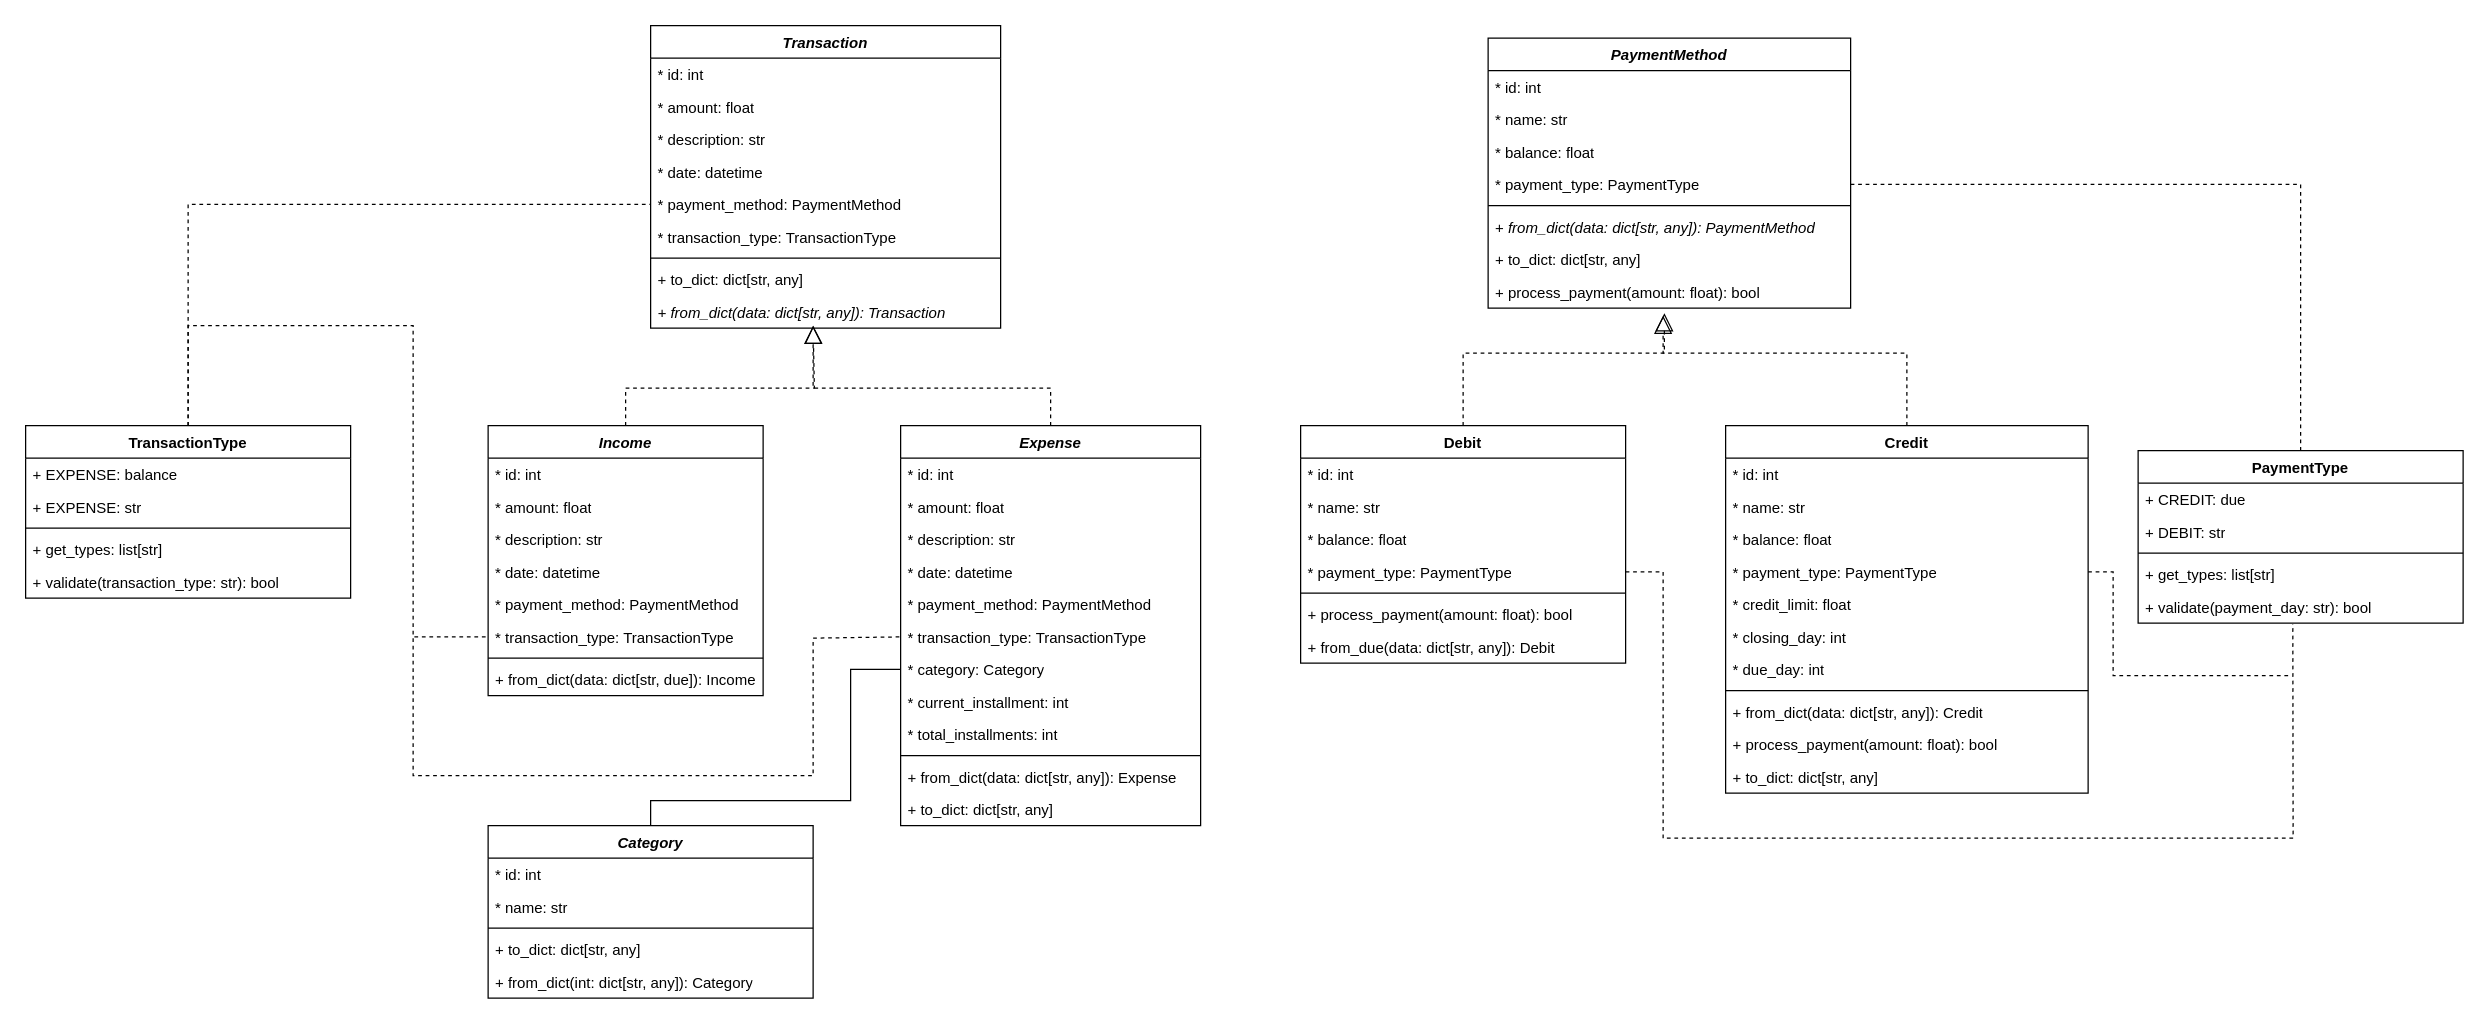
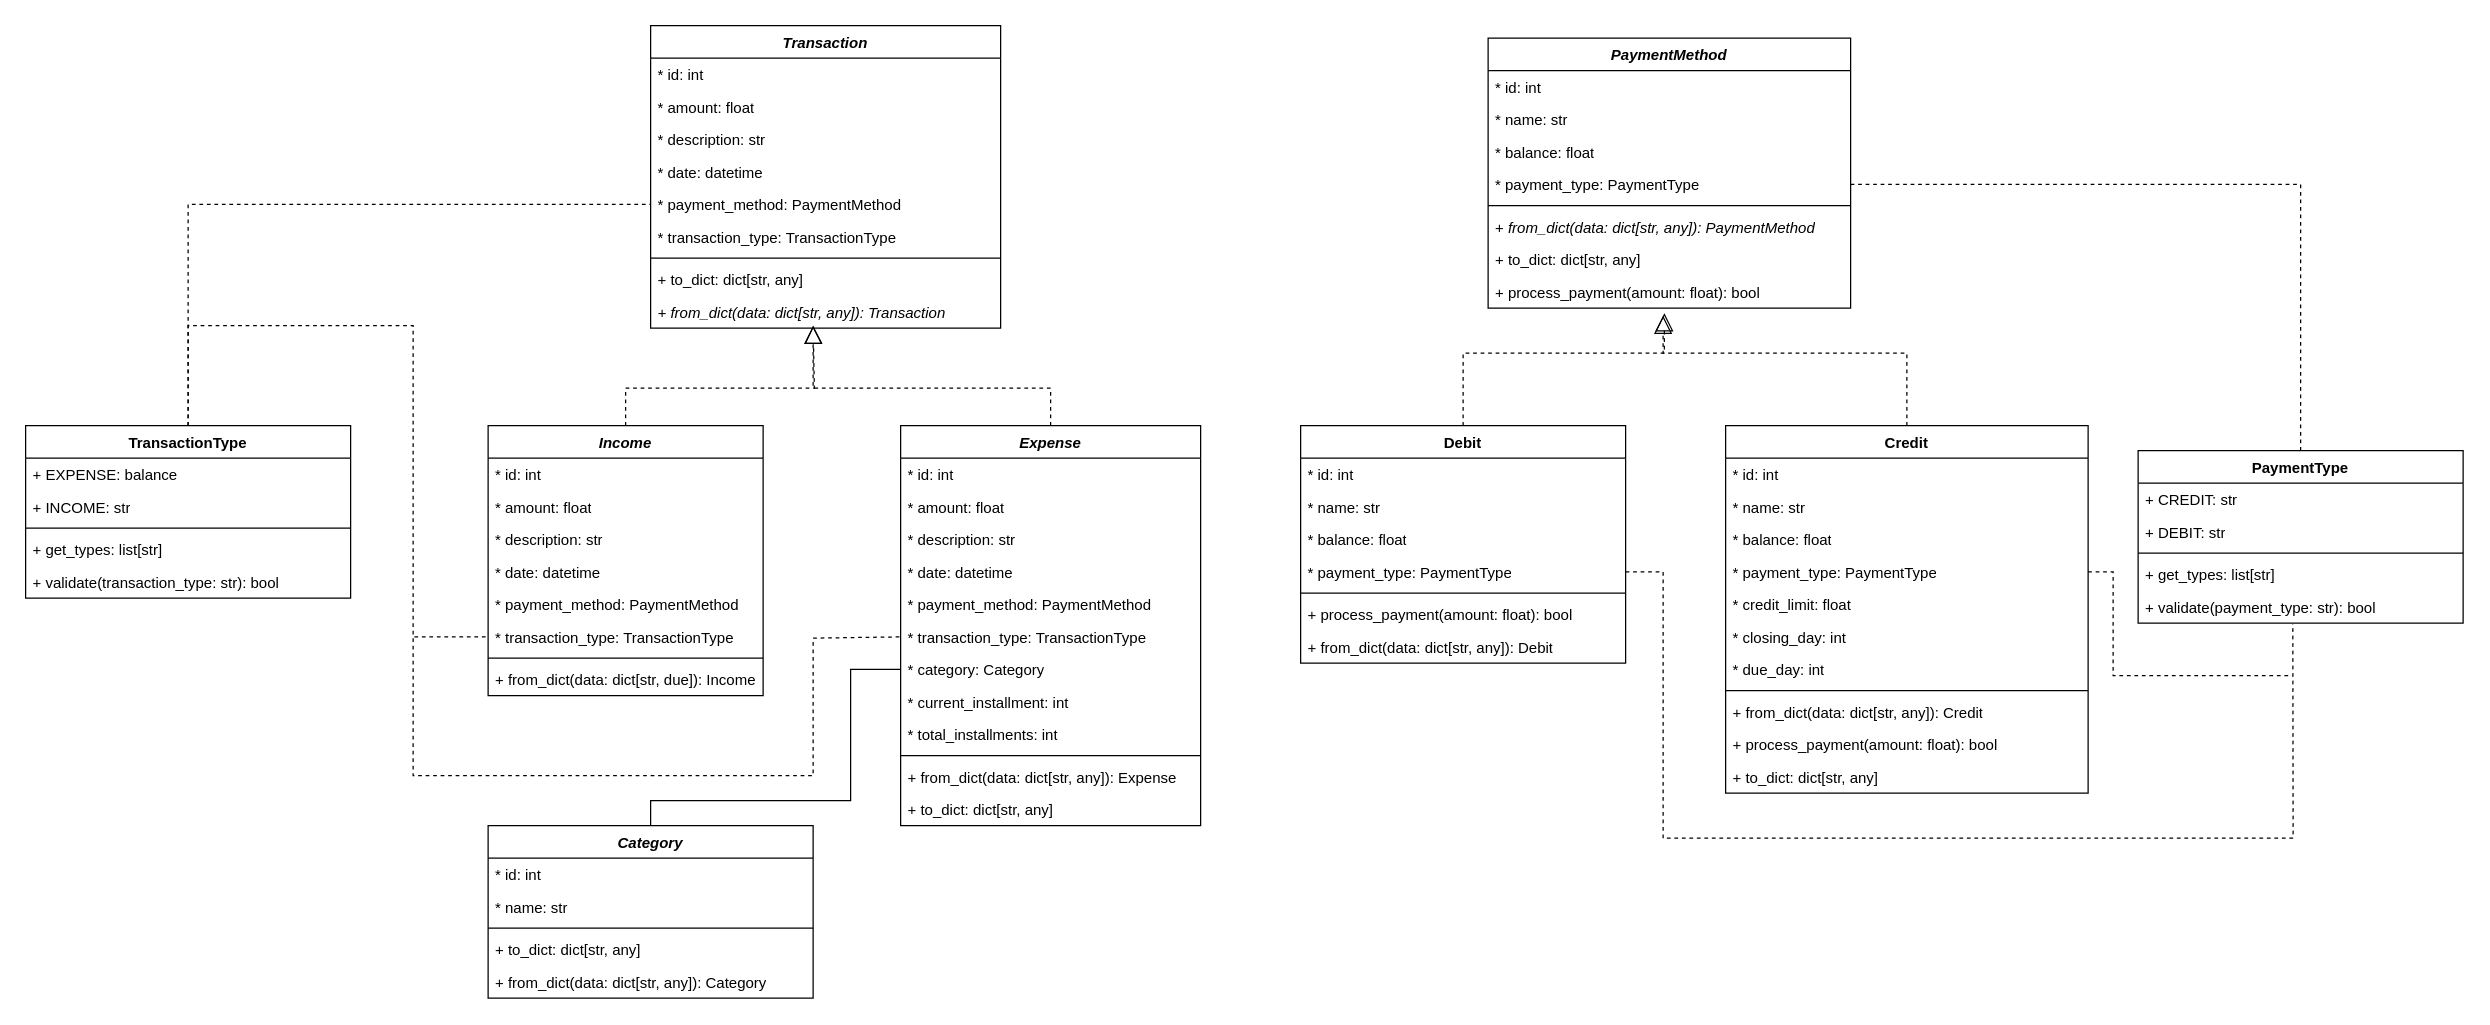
node "+ CREDIT: due": label "+ CREDIT: due" -> "+ CREDIT: str"
node "+ EXPENSE: str": label "+ EXPENSE: str" -> "+ INCOME: str"
node "+ validate(payment_day: str): bool": label "+ validate(payment_day: str): bool" -> "+ validate(payment_type: str): bool"
node "+ from_due(data: dict[str, any]): Debit": label "+ from_due(data: dict[str, any]): Debit" -> "+ from_dict(data: dict[str, any]): Debit"
node "+ from_dict(int: dict[str, any]): Category": label "+ from_dict(int: dict[str, any]): Category" -> "+ from_dict(data: dict[str, any]): Category"
